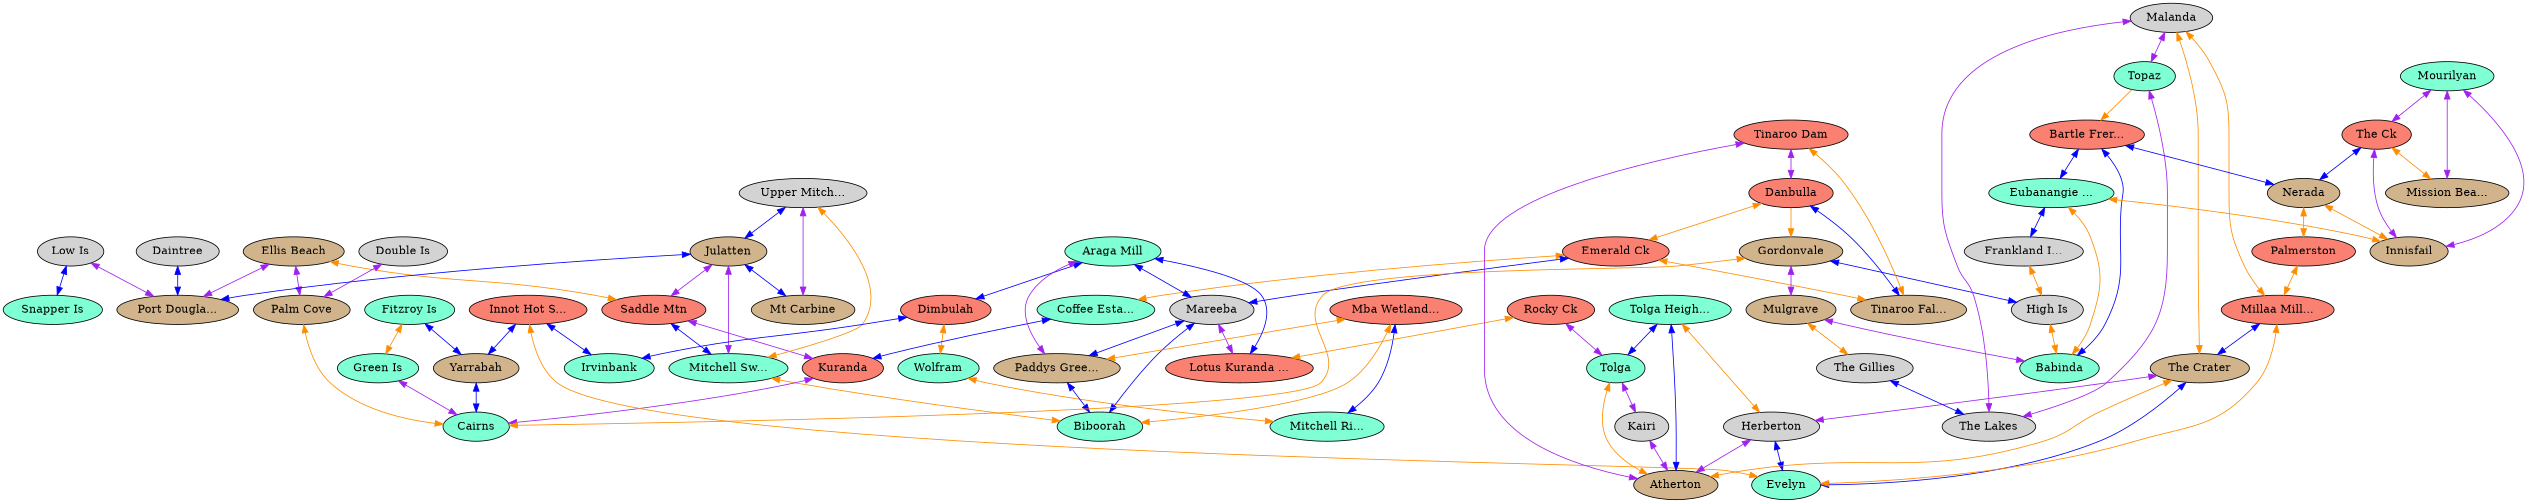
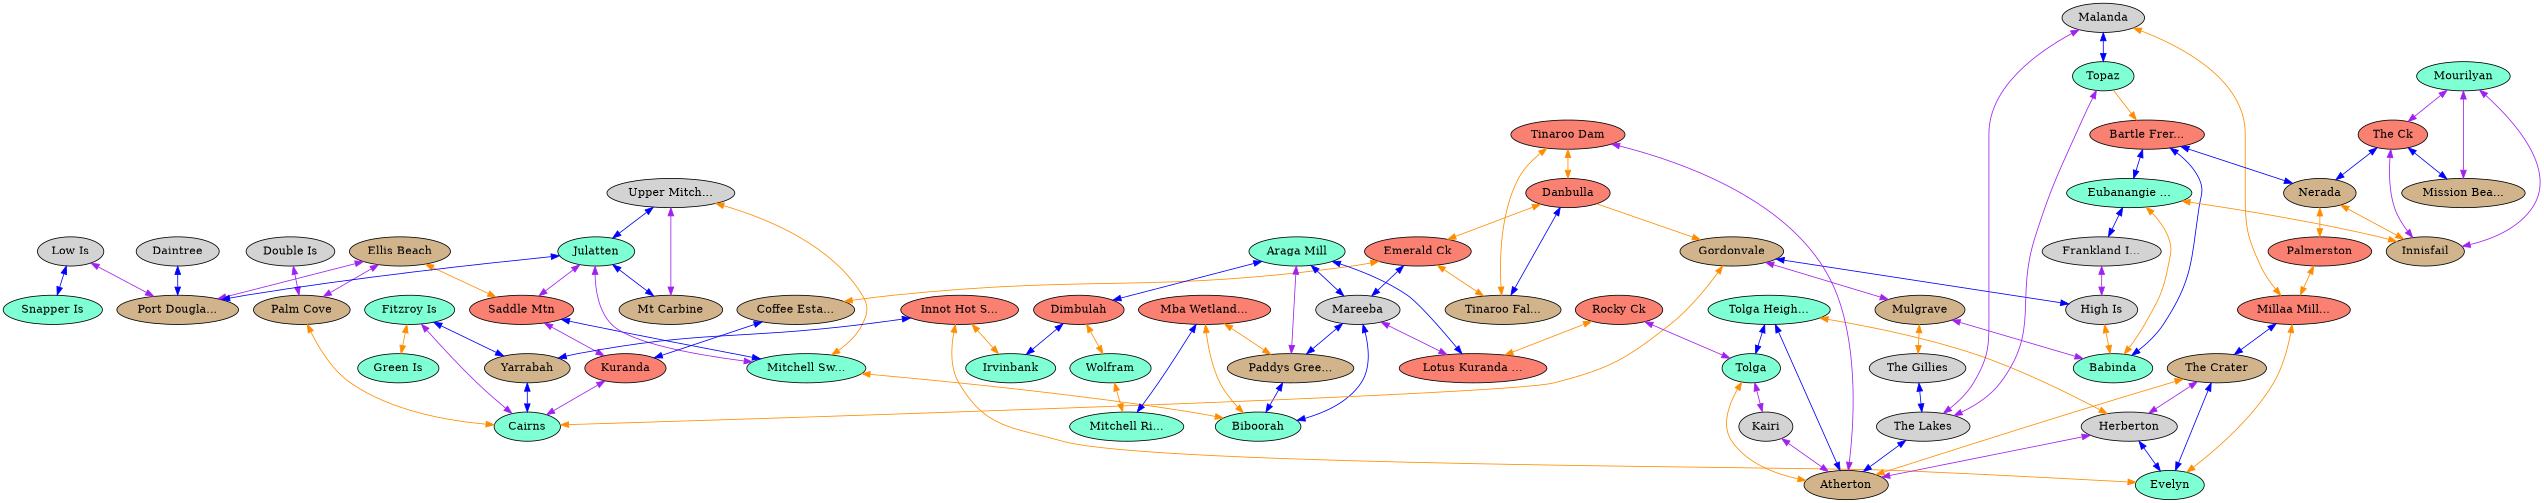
edge "Malanda" -- "Topaz": color purple -> blue
edge "The Ck" -- "Mission Bea...": color darkorange -> blue
edge "Tinaroo Dam" -- "Danbulla": color purple -> darkorange
edge "Malanda" -- "The Crater": removed
node "Julatten": fillcolor tan -> aquamarine
edge "Frankland I..." -- "High Is": color darkorange -> purple
node "Coffee Esta...": fillcolor aquamarine -> tan
edge "Innot Hot S..." -- "Irvinbank": color blue -> darkorange
edge "Green Is" -- "Cairns": now "Fitzroy Is" -- "Cairns"
edge "The Lakes" -- "Atherton": added
